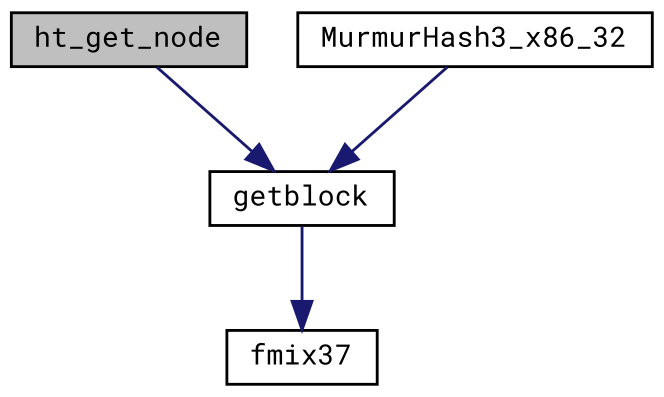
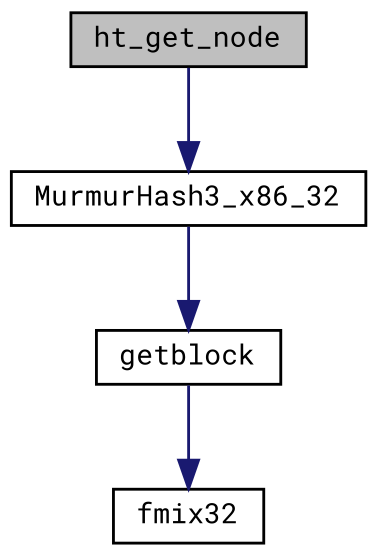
edge "ht_get_node" -> "getblock": now "ht_get_node" -> "MurmurHash3_x86_32"
node "fmix37": label "fmix37" -> "fmix32"
